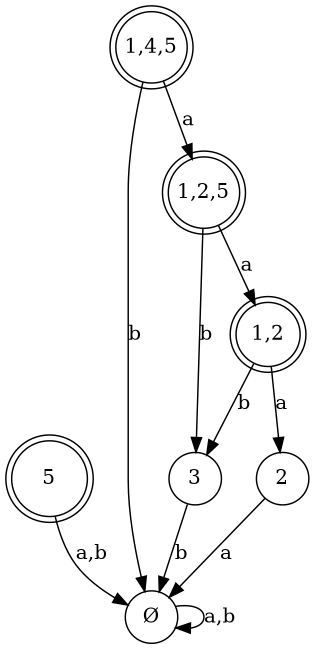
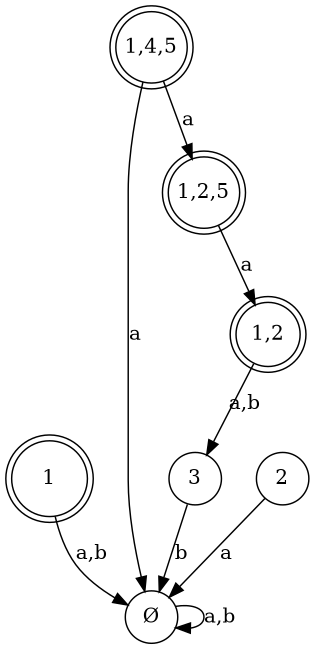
edge "1,2,5" -- "3": removed, label "b"
edge "1,4,5" -- "Ø": label "b" -> "a"
edge "1,2" -- "2": removed, label "a"
edge "1,2" -- "3": label "b" -> "a,b"
node "5": label "5" -> "1"
